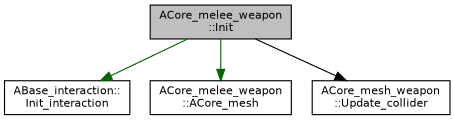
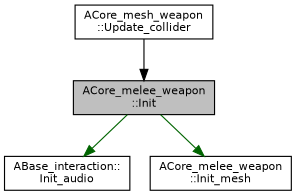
edge "ACore_melee_weapon ::Init" -> "ACore_mesh_weapon ::Update_collider": reversed
node "ABase_interaction:: Init_interaction": label "ABase_interaction:: Init_interaction" -> "ABase_interaction:: Init_audio"
node "ACore_melee_weapon ::ACore_mesh": label "ACore_melee_weapon ::ACore_mesh" -> "ACore_melee_weapon ::Init_mesh"
